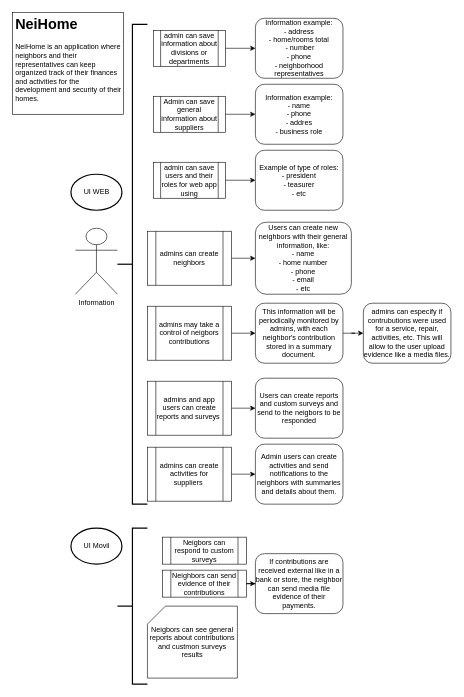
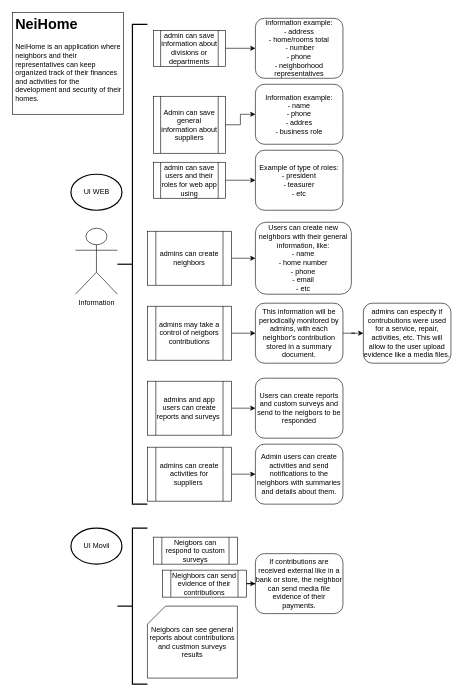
node "Admin can save general information about suppliers": size 72x36 -> 72x57
node "Neigbors can respond to custom surveys": moved (204, 551) -> (195, 551)
